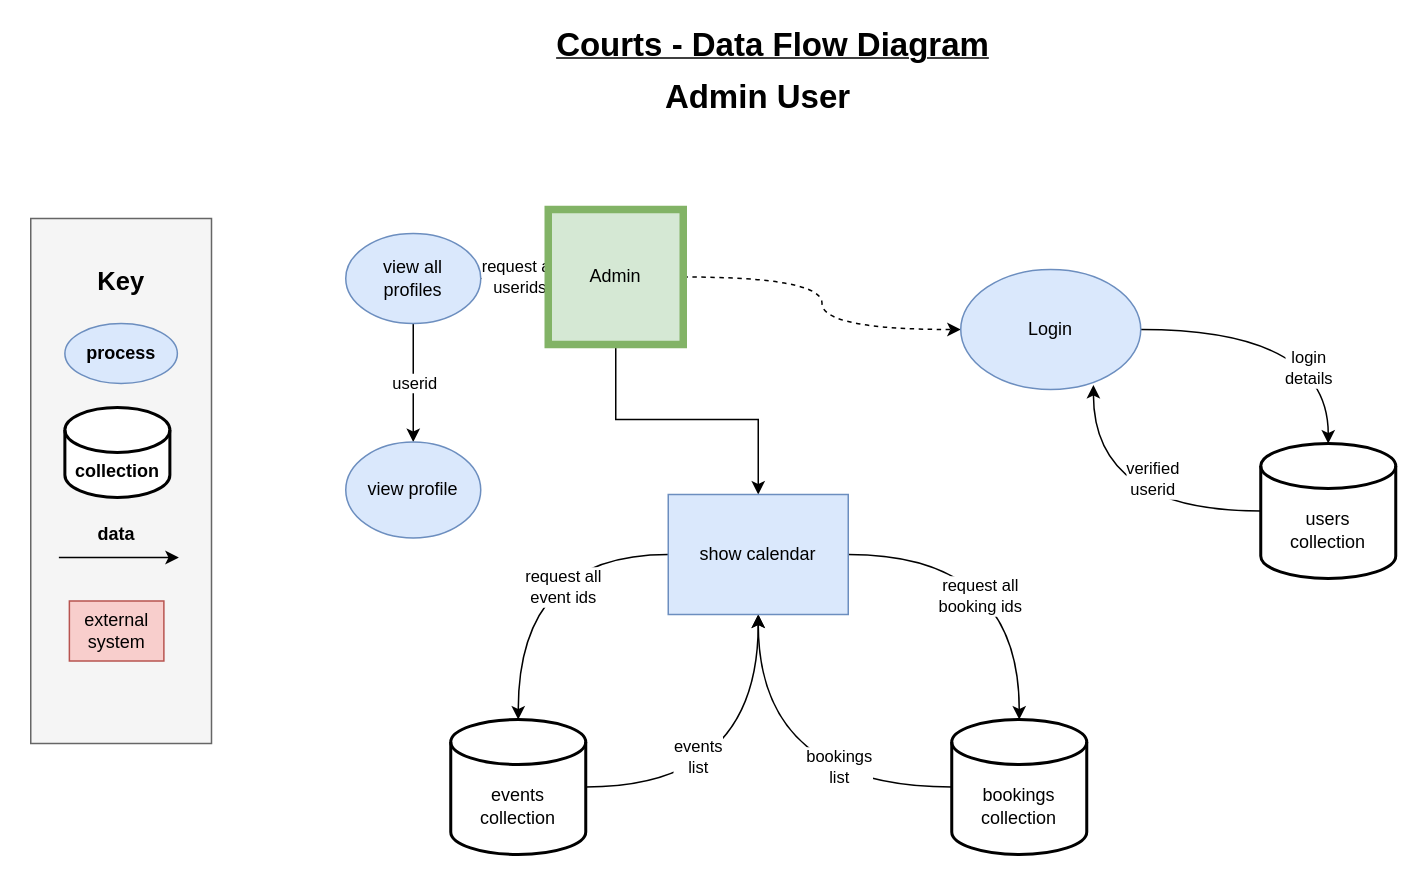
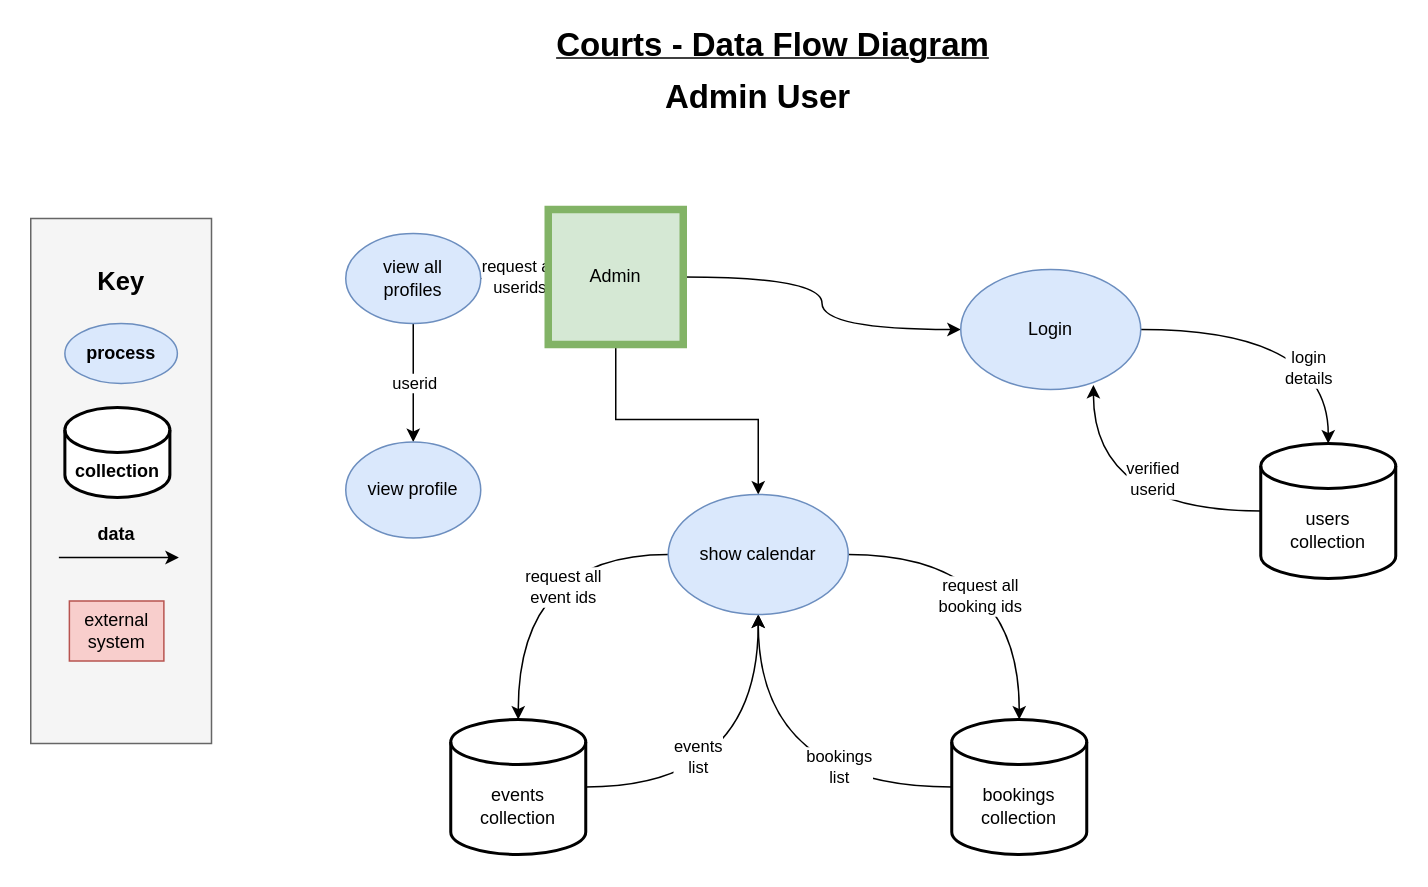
edge "Admin" -> "Login": style dashed -> solid
node "show calendar": shape rectangle -> ellipse
